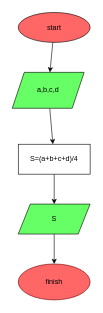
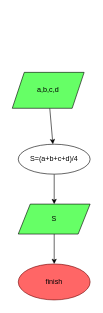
node "start": removed
edge "start" -> "a,b,c,d": removed
node "S=(a+b+c+d)/4": shape rectangle -> ellipse
